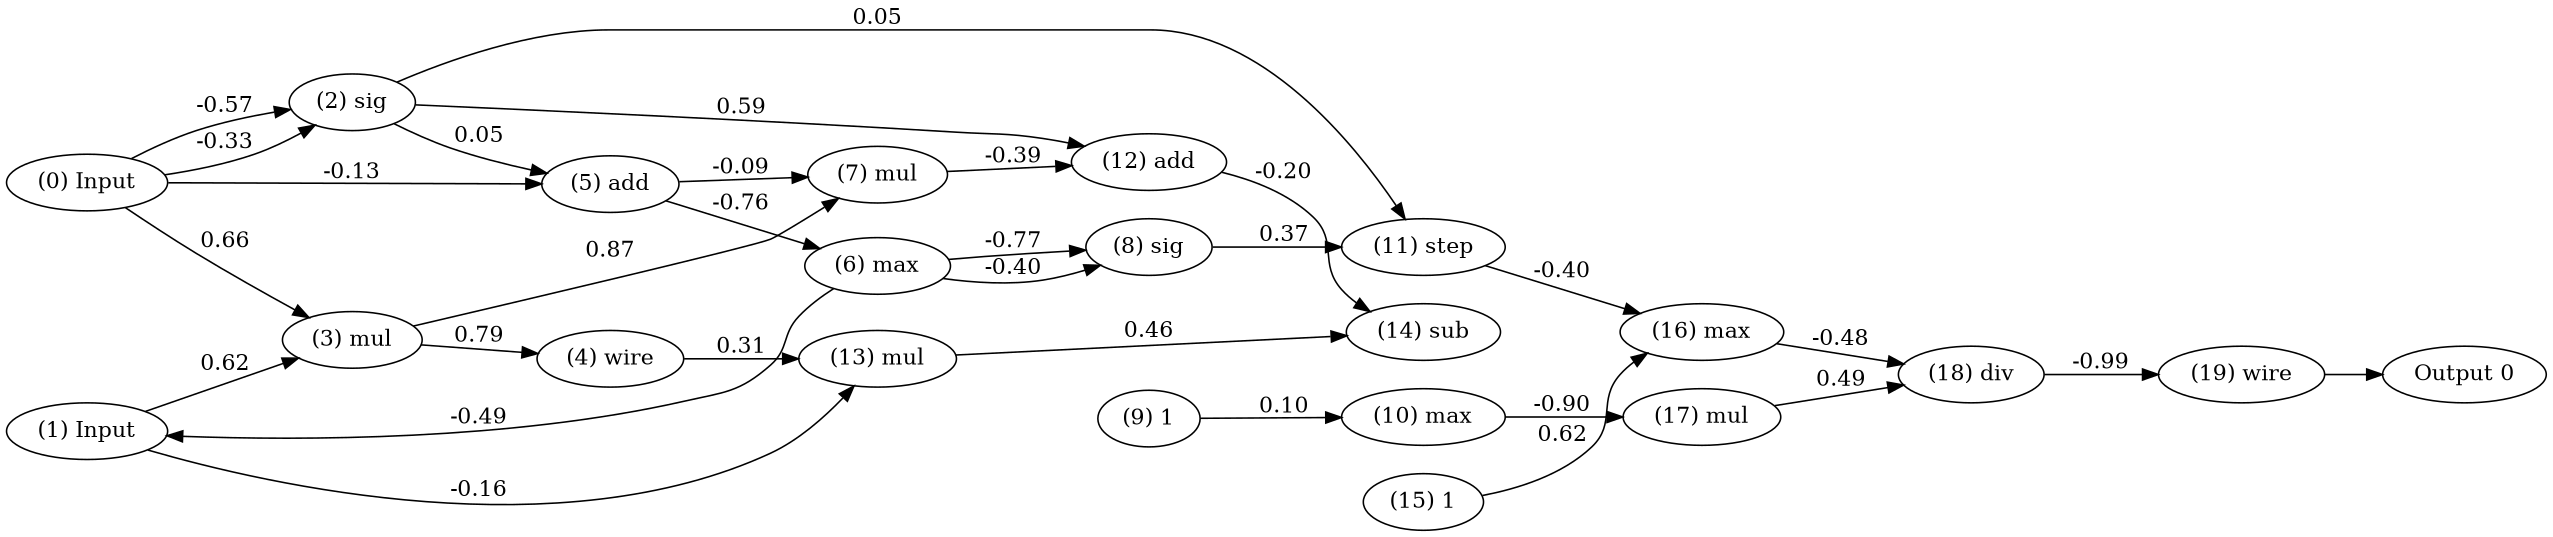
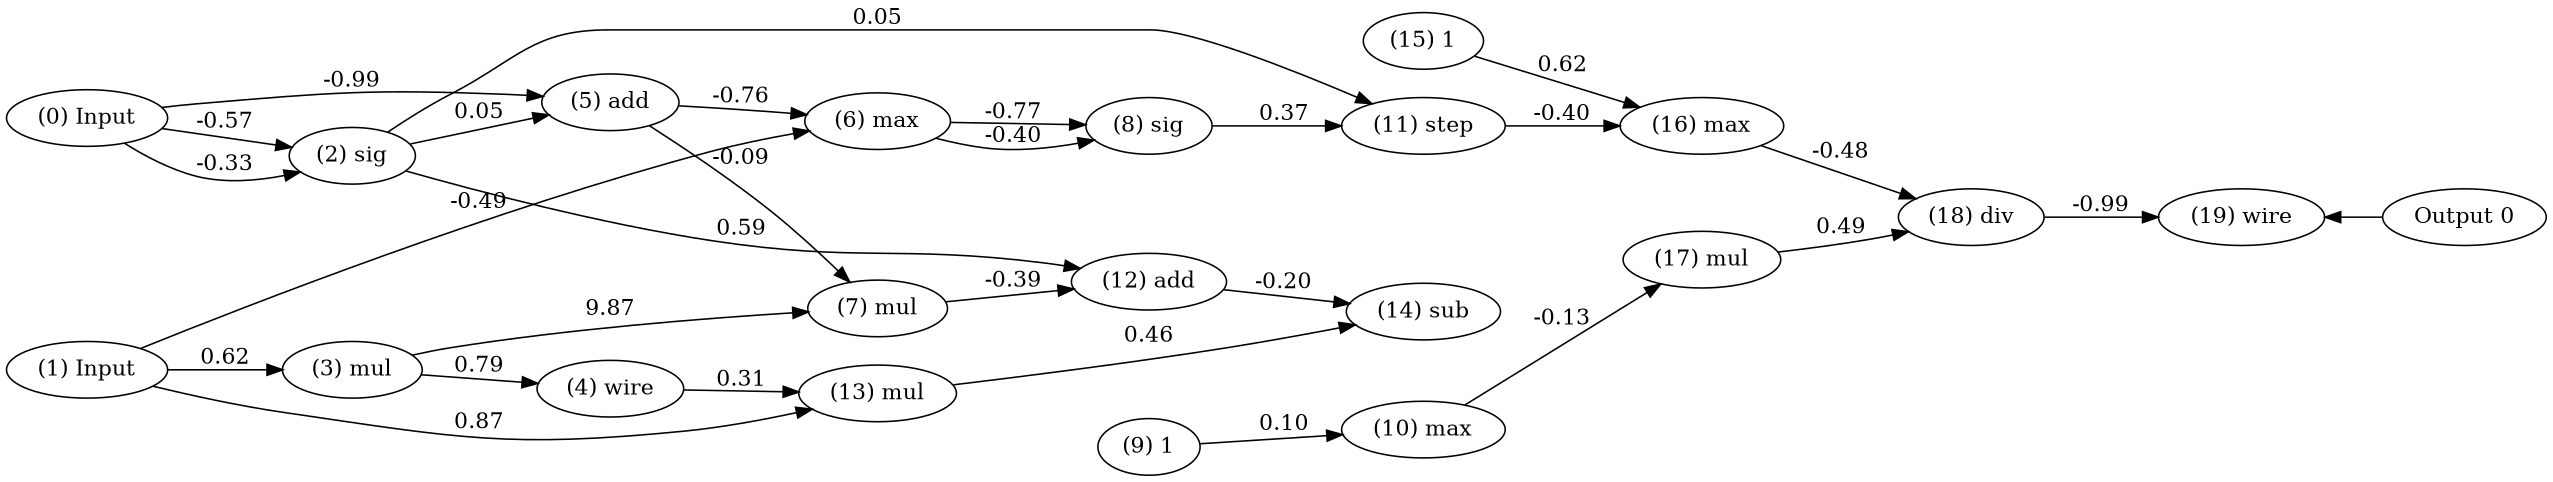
edge "(0) Input" -> "(5) add": label "-0.13" -> "-0.99"
edge "(3) mul" -> "(7) mul": label "0.87" -> "9.87"
edge "(0) Input" -> "(3) mul": removed, label "0.66"
edge "(19) wire" -> "Output 0": reversed
edge "(10) max" -> "(17) mul": label "-0.90" -> "-0.13"
edge "(6) max" -> "(1) Input": reversed
edge "(1) Input" -> "(13) mul": label "-0.16" -> "0.87"
